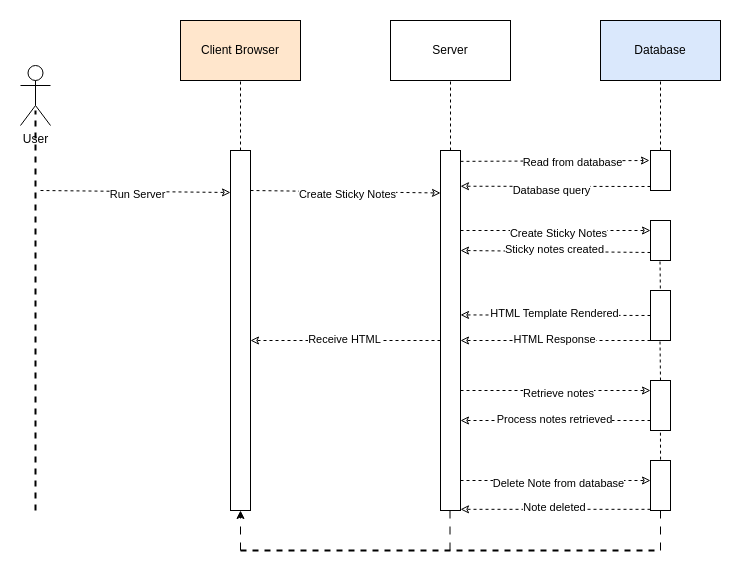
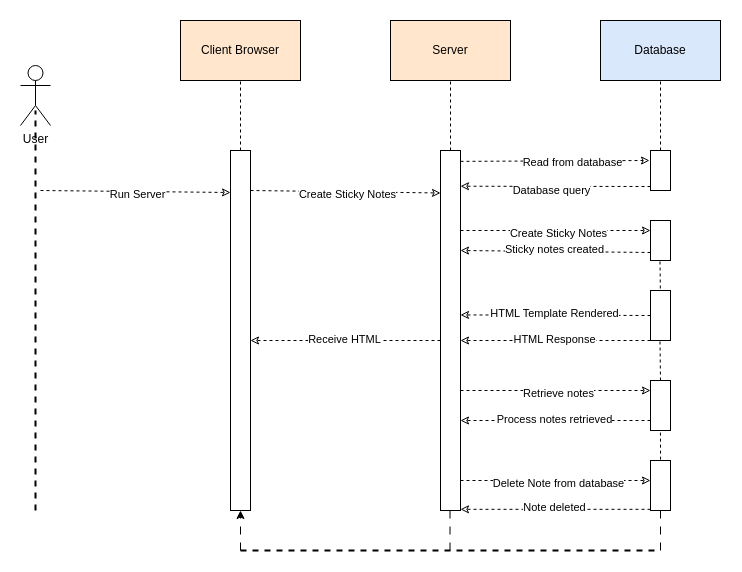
node "Server": fillcolor #ffffff -> #ffe6cc
